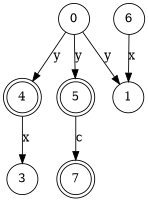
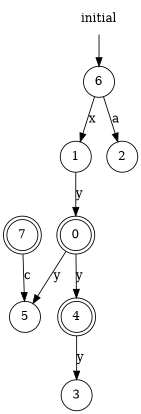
node "0": shape circle -> doublecircle
node "initial": added
edge "0" -> "1": reversed
node "5": shape doublecircle -> circle
edge "5" -> "7": reversed
edge "4" -> "3": label "x" -> "y"
node "2": added
